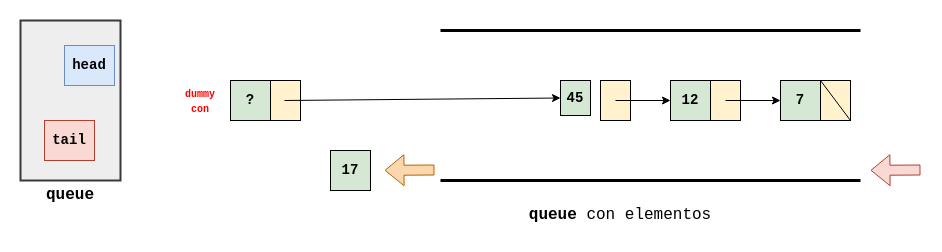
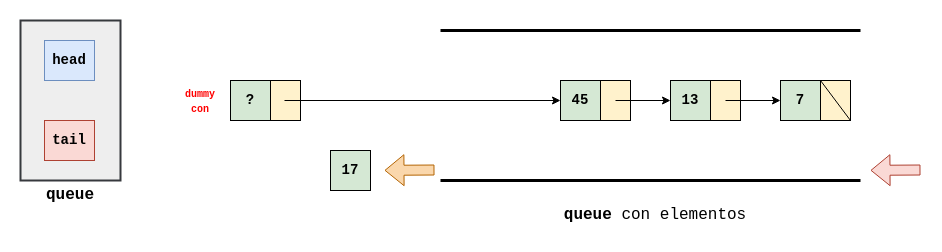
node "head": moved (90, 66) -> (70, 61)
node "45": size 30x35 -> 40x40
node "12": label "12" -> "13"
node "queue con elementos": moved (621, 216) -> (656, 216)
